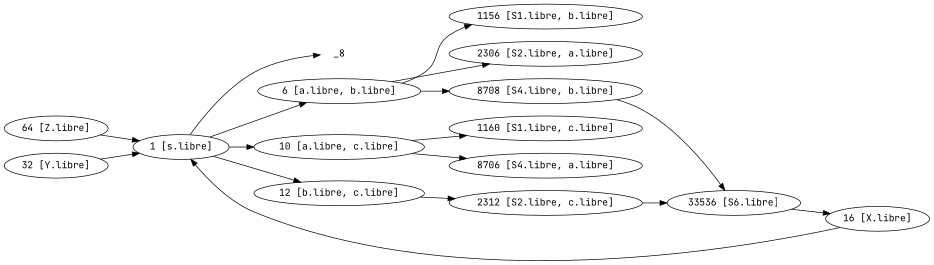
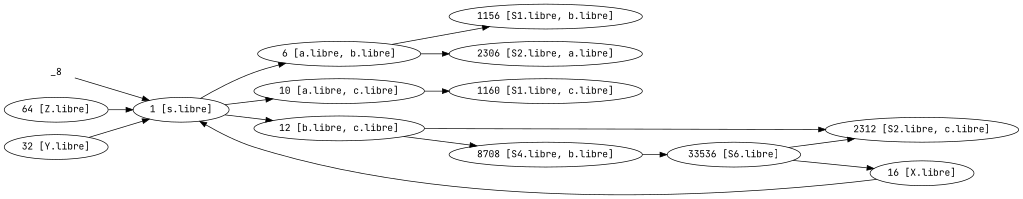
edge "1 [s.libre]" -> "_8": reversed
edge "6 [a.libre, b.libre]" -> "8708 [S4.libre, b.libre]": now "12 [b.libre, c.libre]" -> "8708 [S4.libre, b.libre]"
node "8706 [S4.libre, a.libre]": removed
edge "2312 [S2.libre, c.libre]" -> "33536 [S6.libre]": reversed
